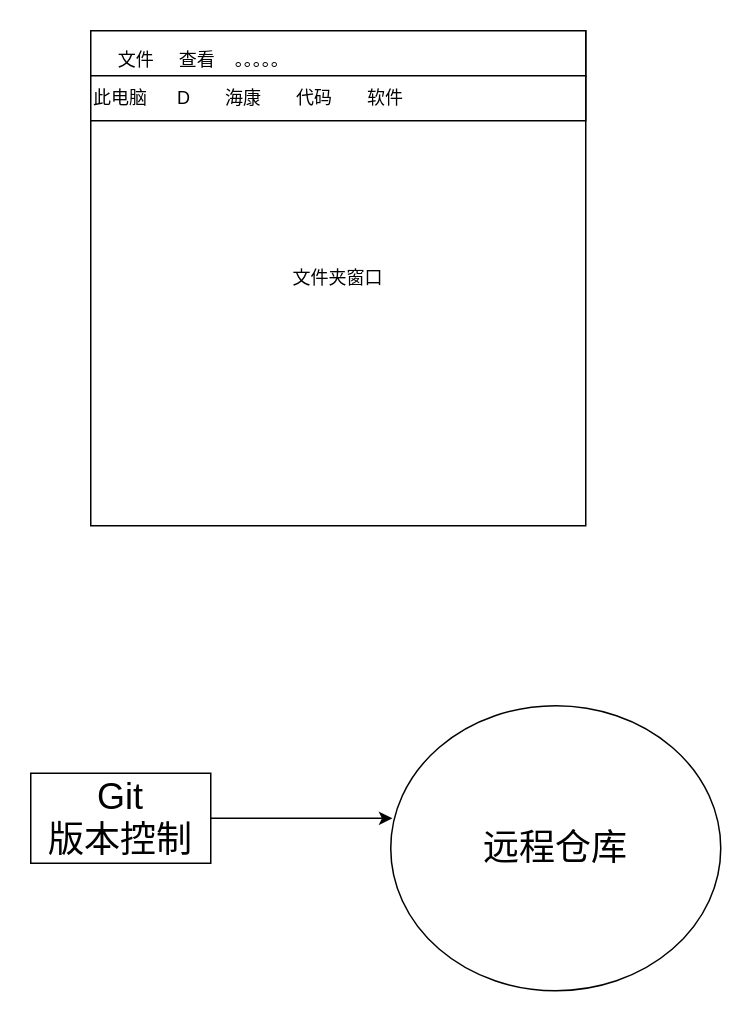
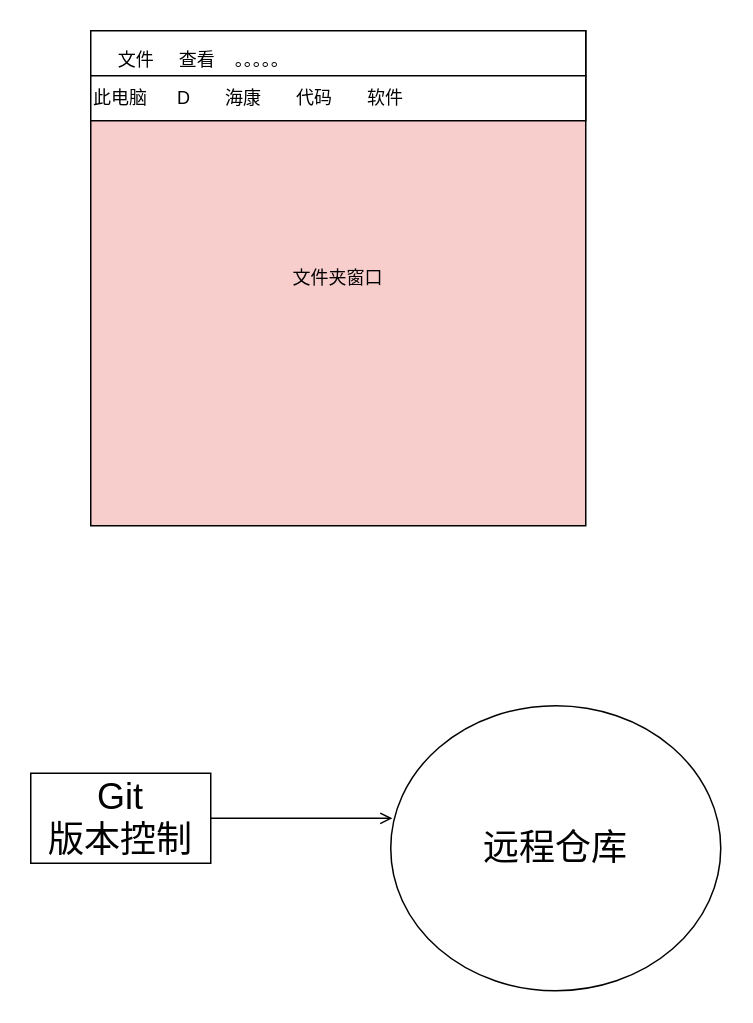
node "文件夹窗口": fillcolor #ffffff -> #f8cecc
edge "Git 版本控制" -> "远程仓库": arrowhead classic -> open
